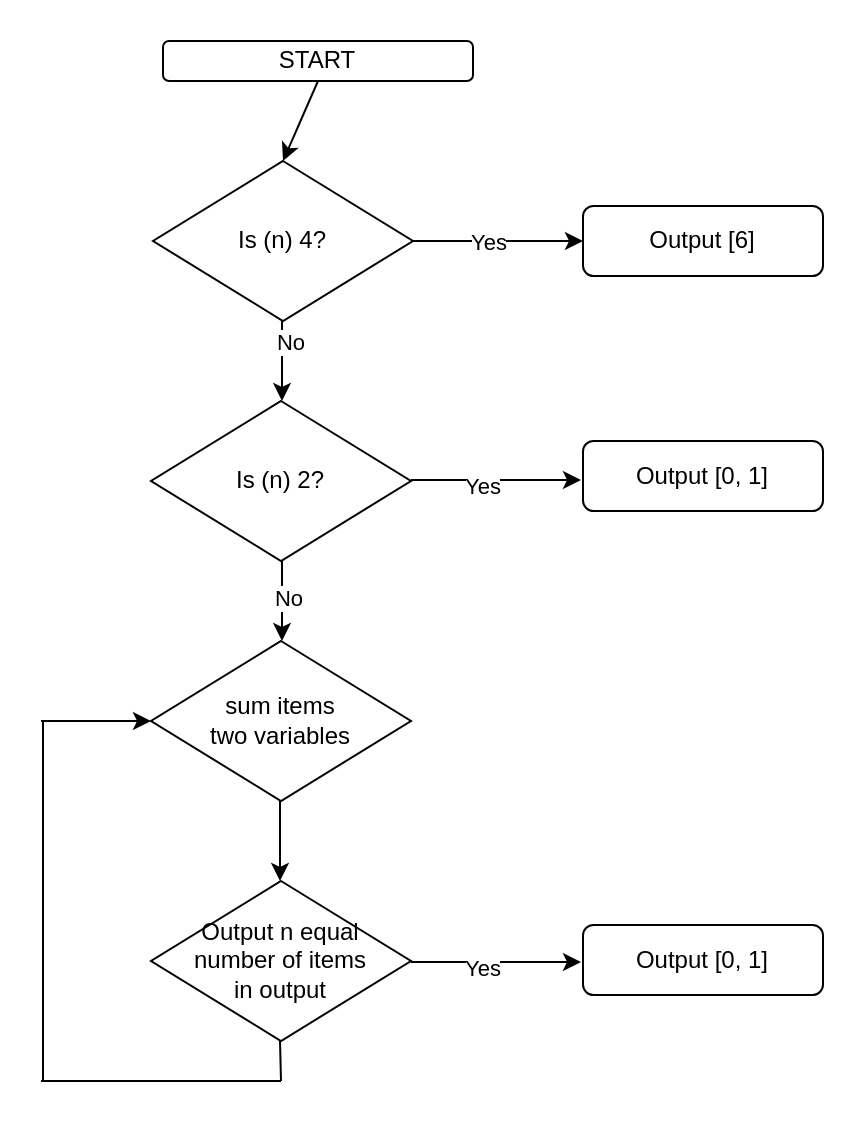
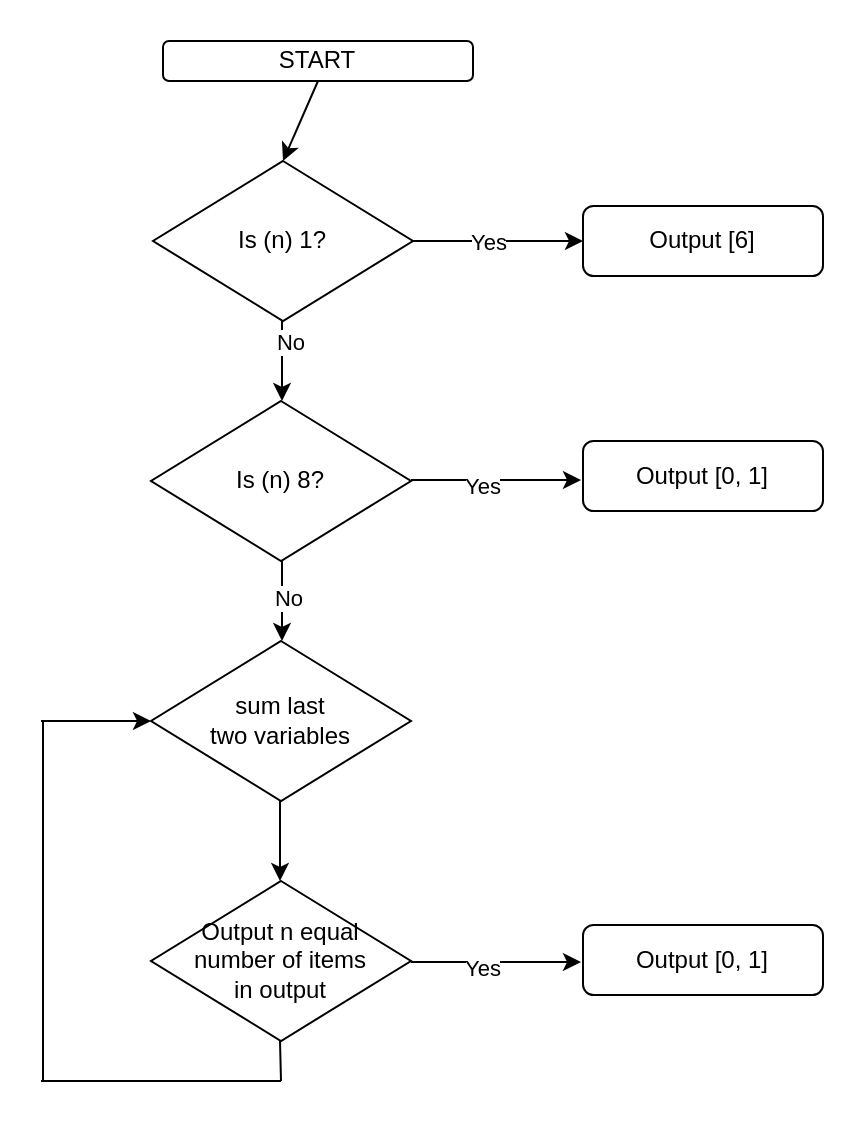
node "Is (n) 4?": label "Is (n) 4?" -> "Is (n) 1?"
node "Is (n) 2?": label "Is (n) 2?" -> "Is (n) 8?"
node "sum items two variables": label "sum items two variables" -> "sum last two variables"
